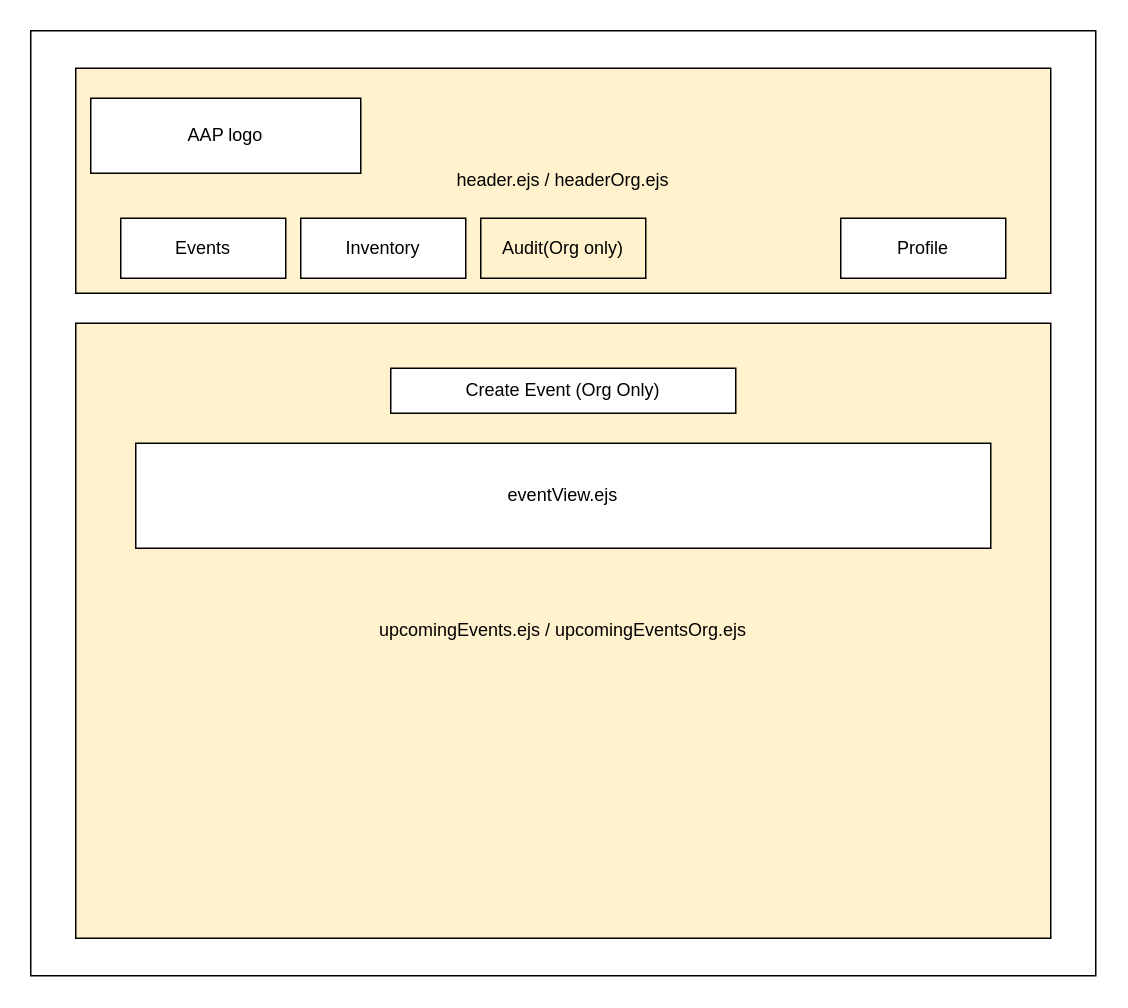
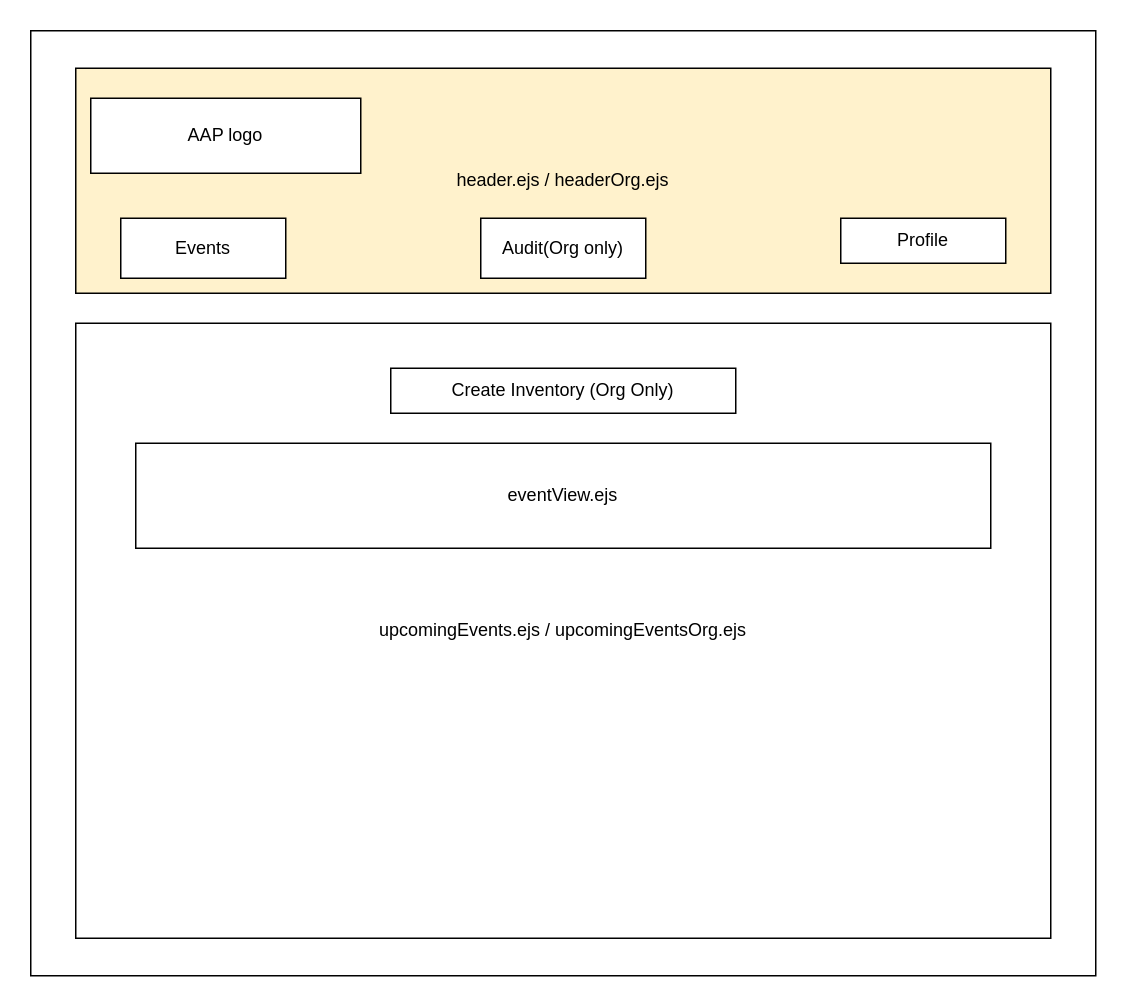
node "Inventory": removed
node "Audit(Org only)": fillcolor #fff2cc -> #ffffff
node "Profile": size 165x60 -> 165x45
node "Create Event (Org Only)": label "Create Event (Org Only)" -> "Create Inventory (Org Only)"
node "upcomingEvents.ejs / upcomingEventsOrg.ejs": fillcolor #fff2cc -> #ffffff
